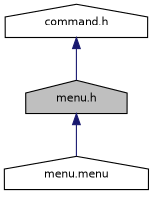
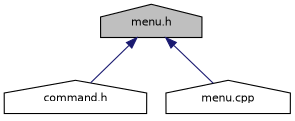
edge "menu.h" -> "command.h": reversed
node "menu.menu": label "menu.menu" -> "menu.cpp"
